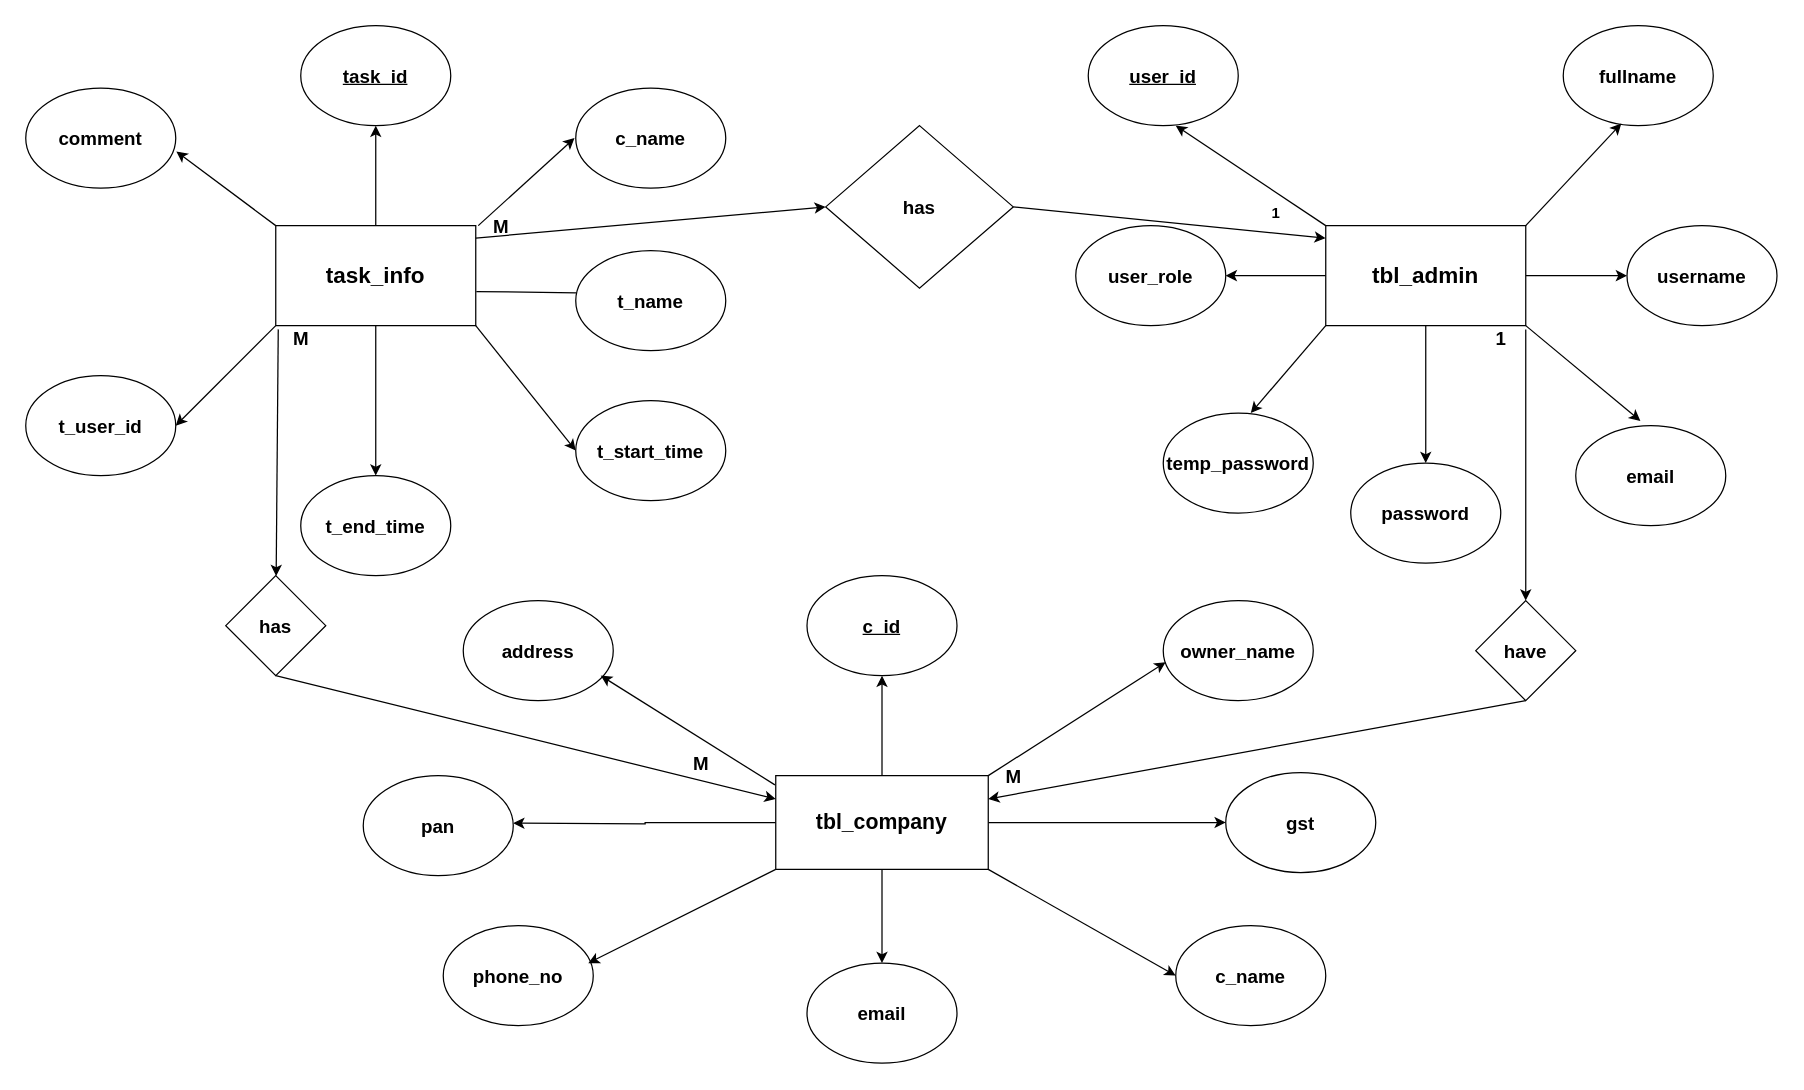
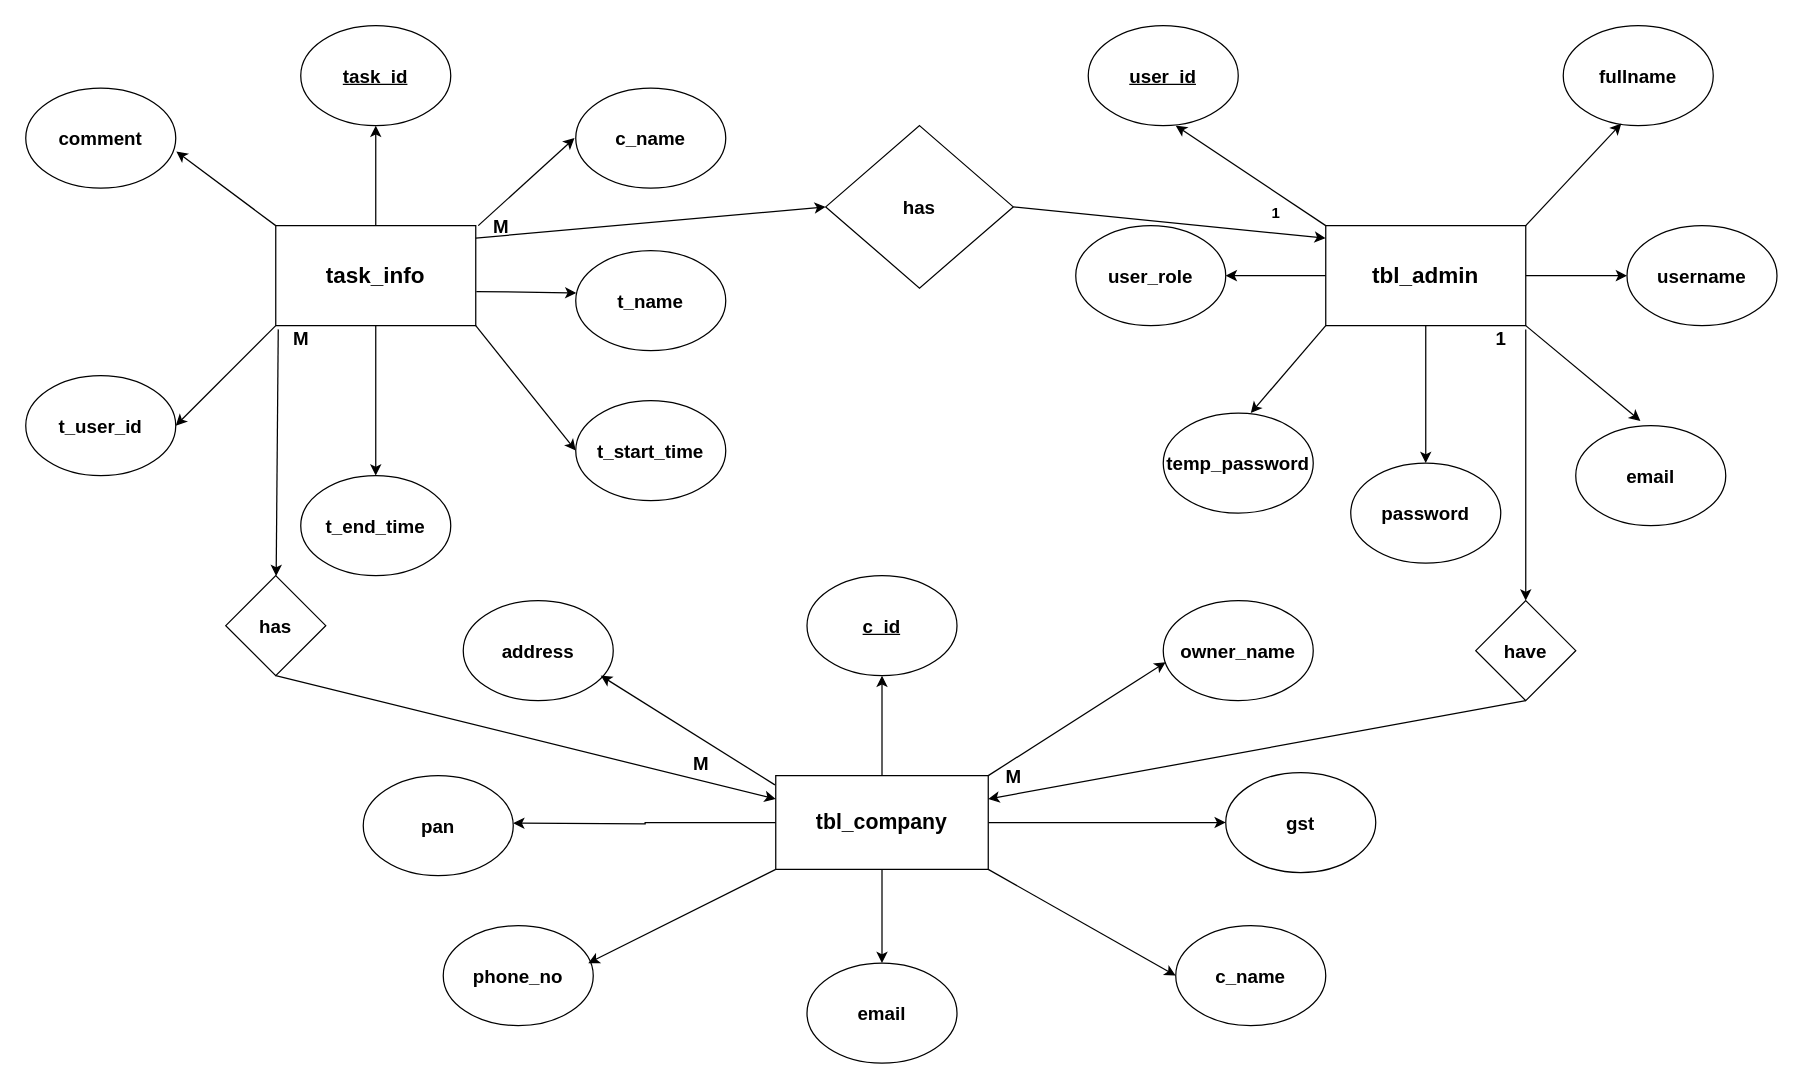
edge "task_info" -- "t_name": arrowhead none -> classic
